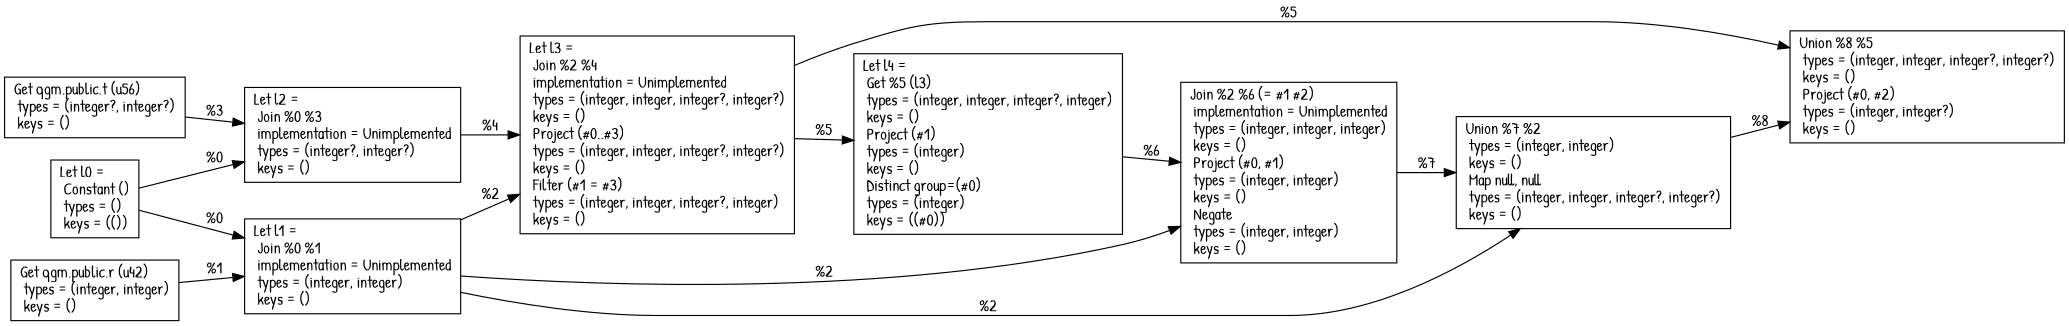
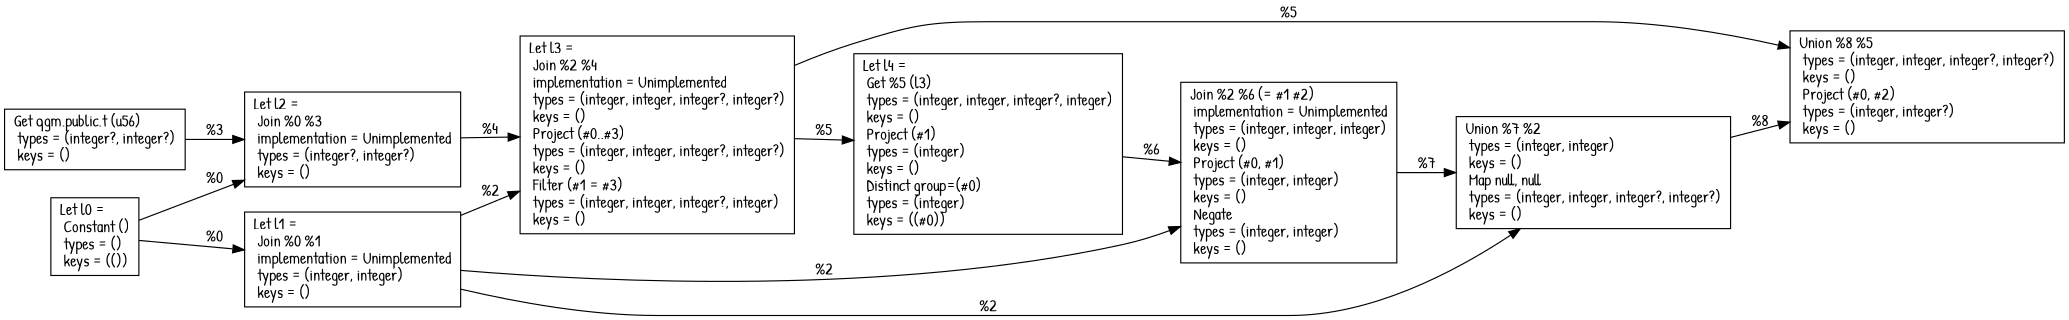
node "Get qgm.public.r (u42) types = (integer, integer) keys = ()": removed
